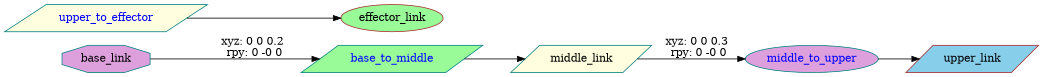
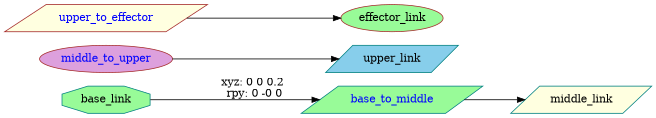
node "upper_to_effector": color teal -> brown
node "base_link": fillcolor plum -> palegreen
edge "middle_link" -> "middle_to_upper": removed, label "xyz: 0 0 0.3 rpy: 0 -0 0"
node "middle_to_upper": color teal -> brown
node "upper_link": color brown -> teal
